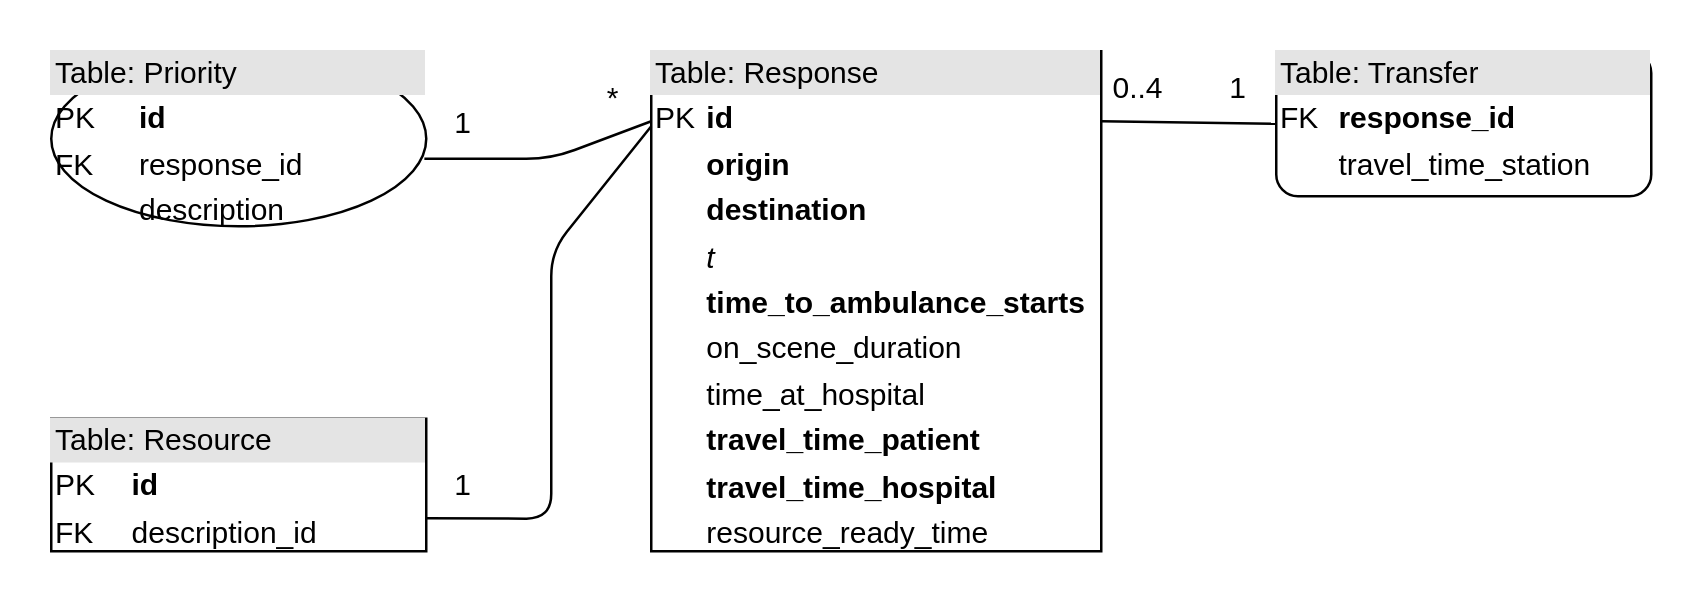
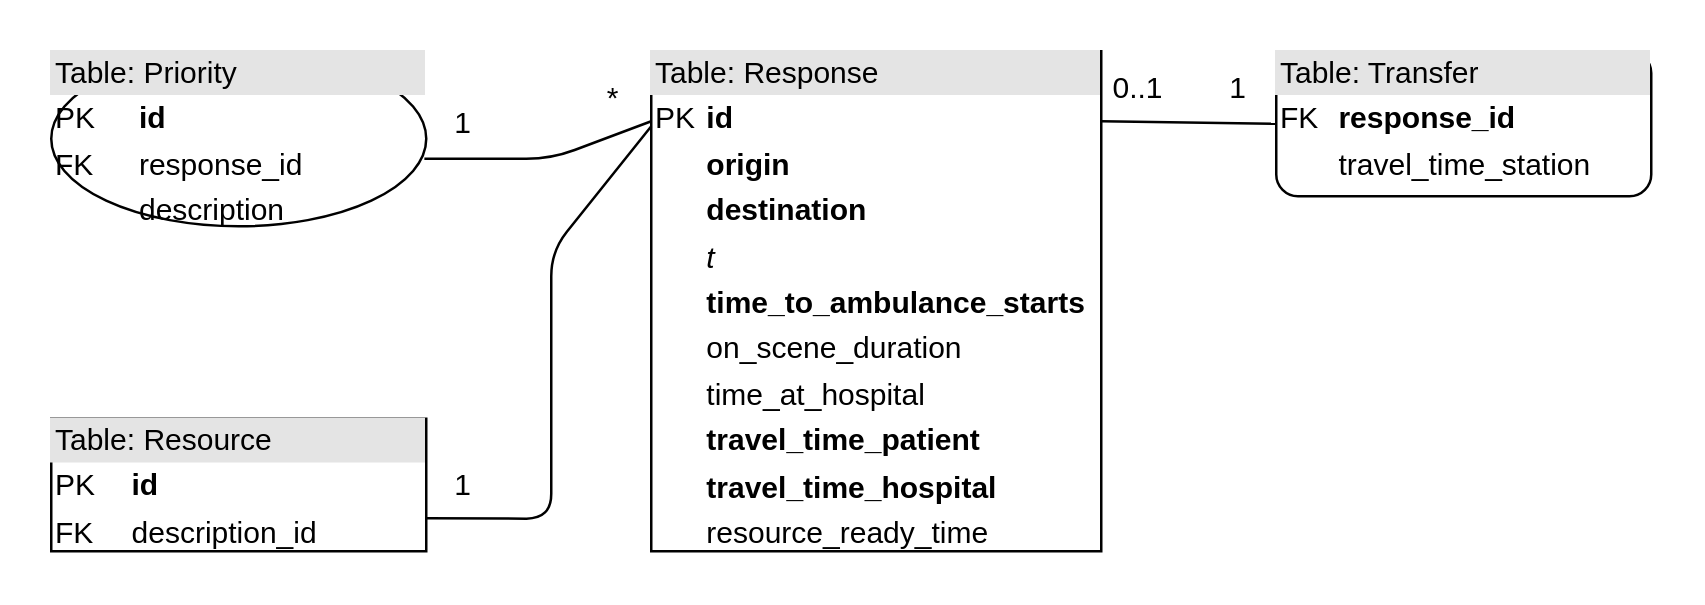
node "0..4": label "0..4" -> "0..1"
